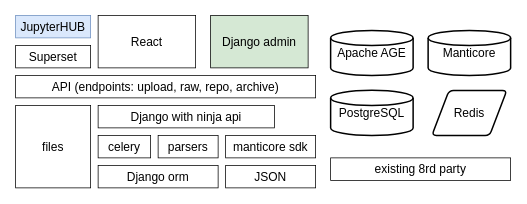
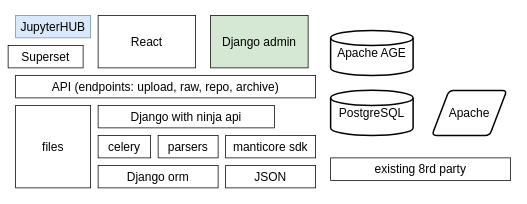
node "Manticore": removed
node "Superset": moved (53, 57) -> (45, 57)
node "Redis": label "Redis" -> "Apache"
